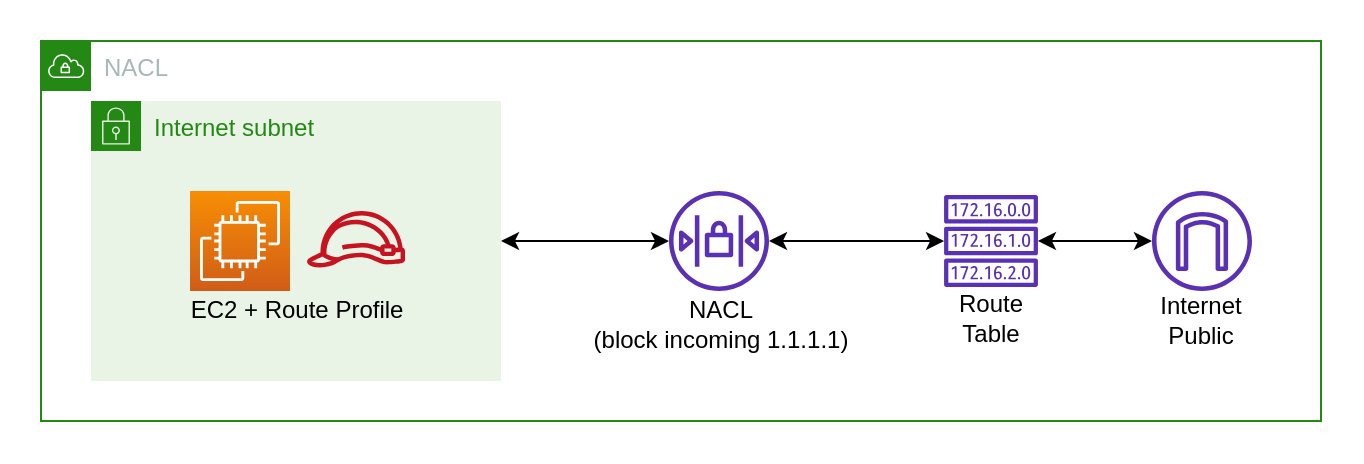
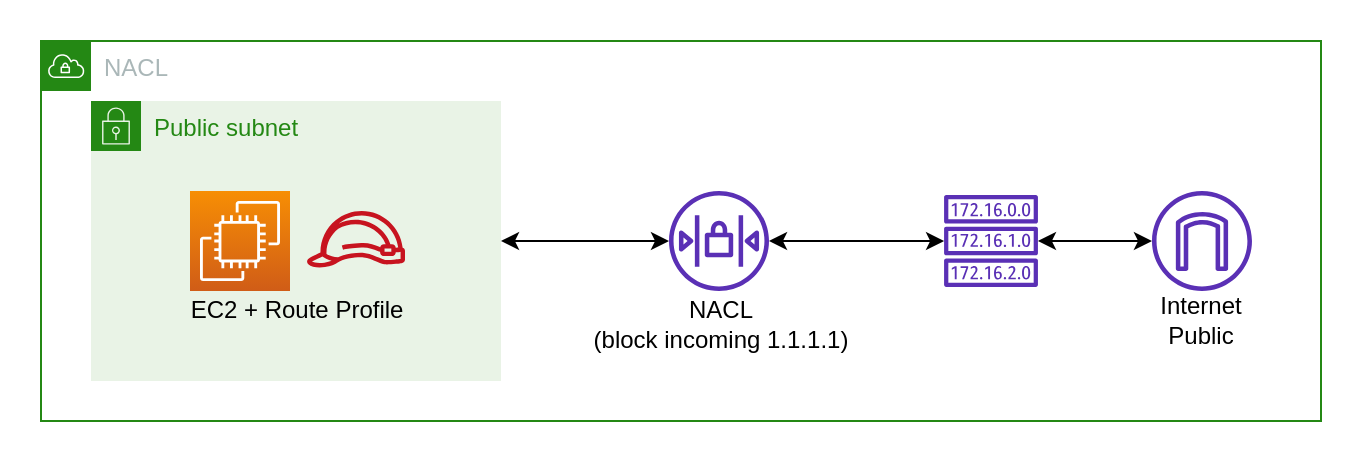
node "Internet subnet": label "Internet subnet" -> "Public subnet"
node "Route Table": removed
